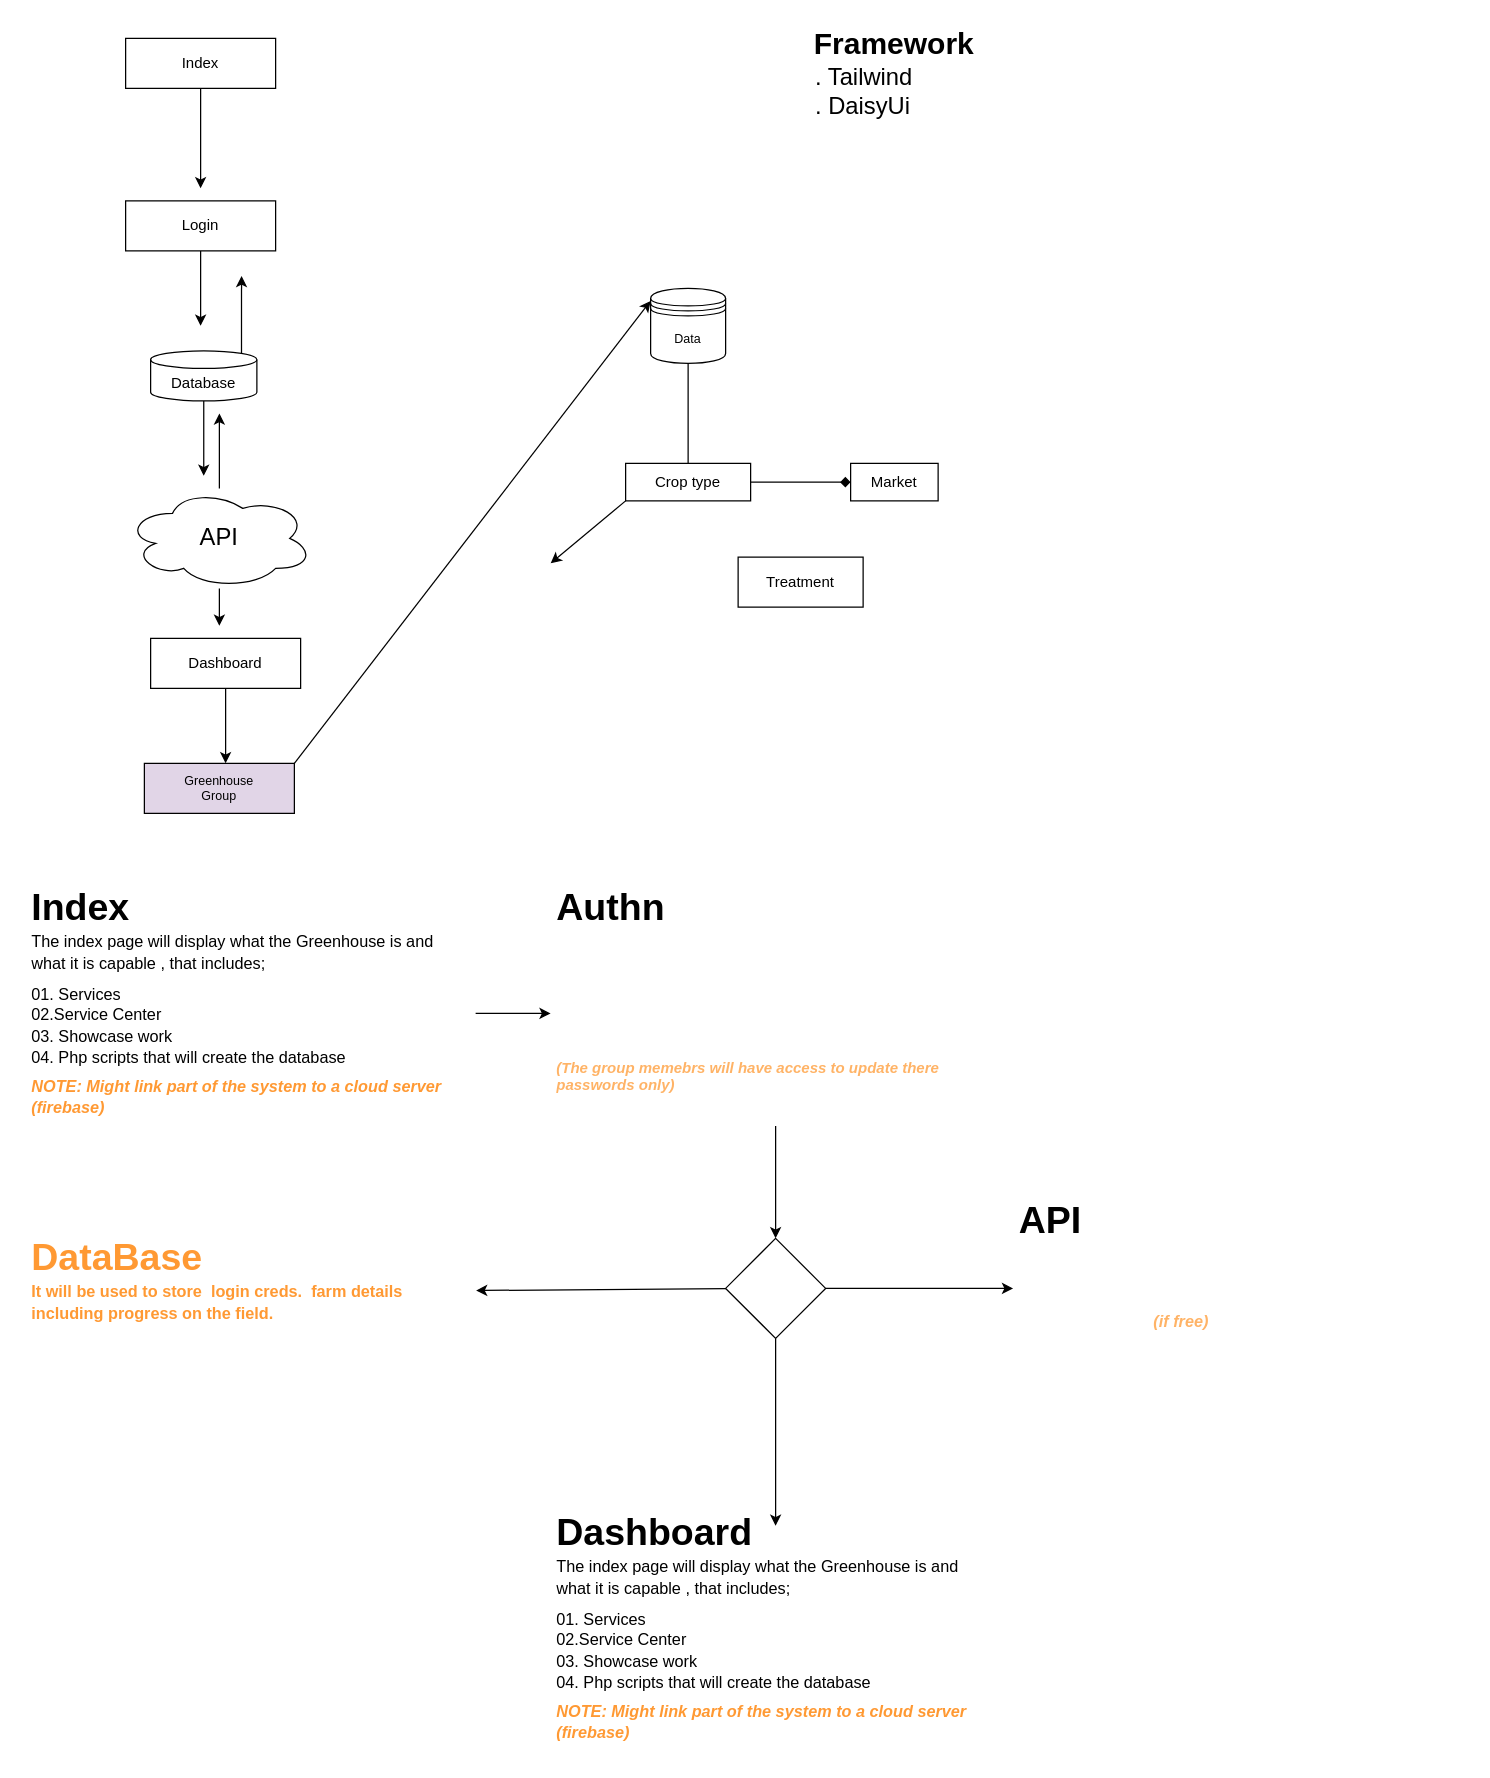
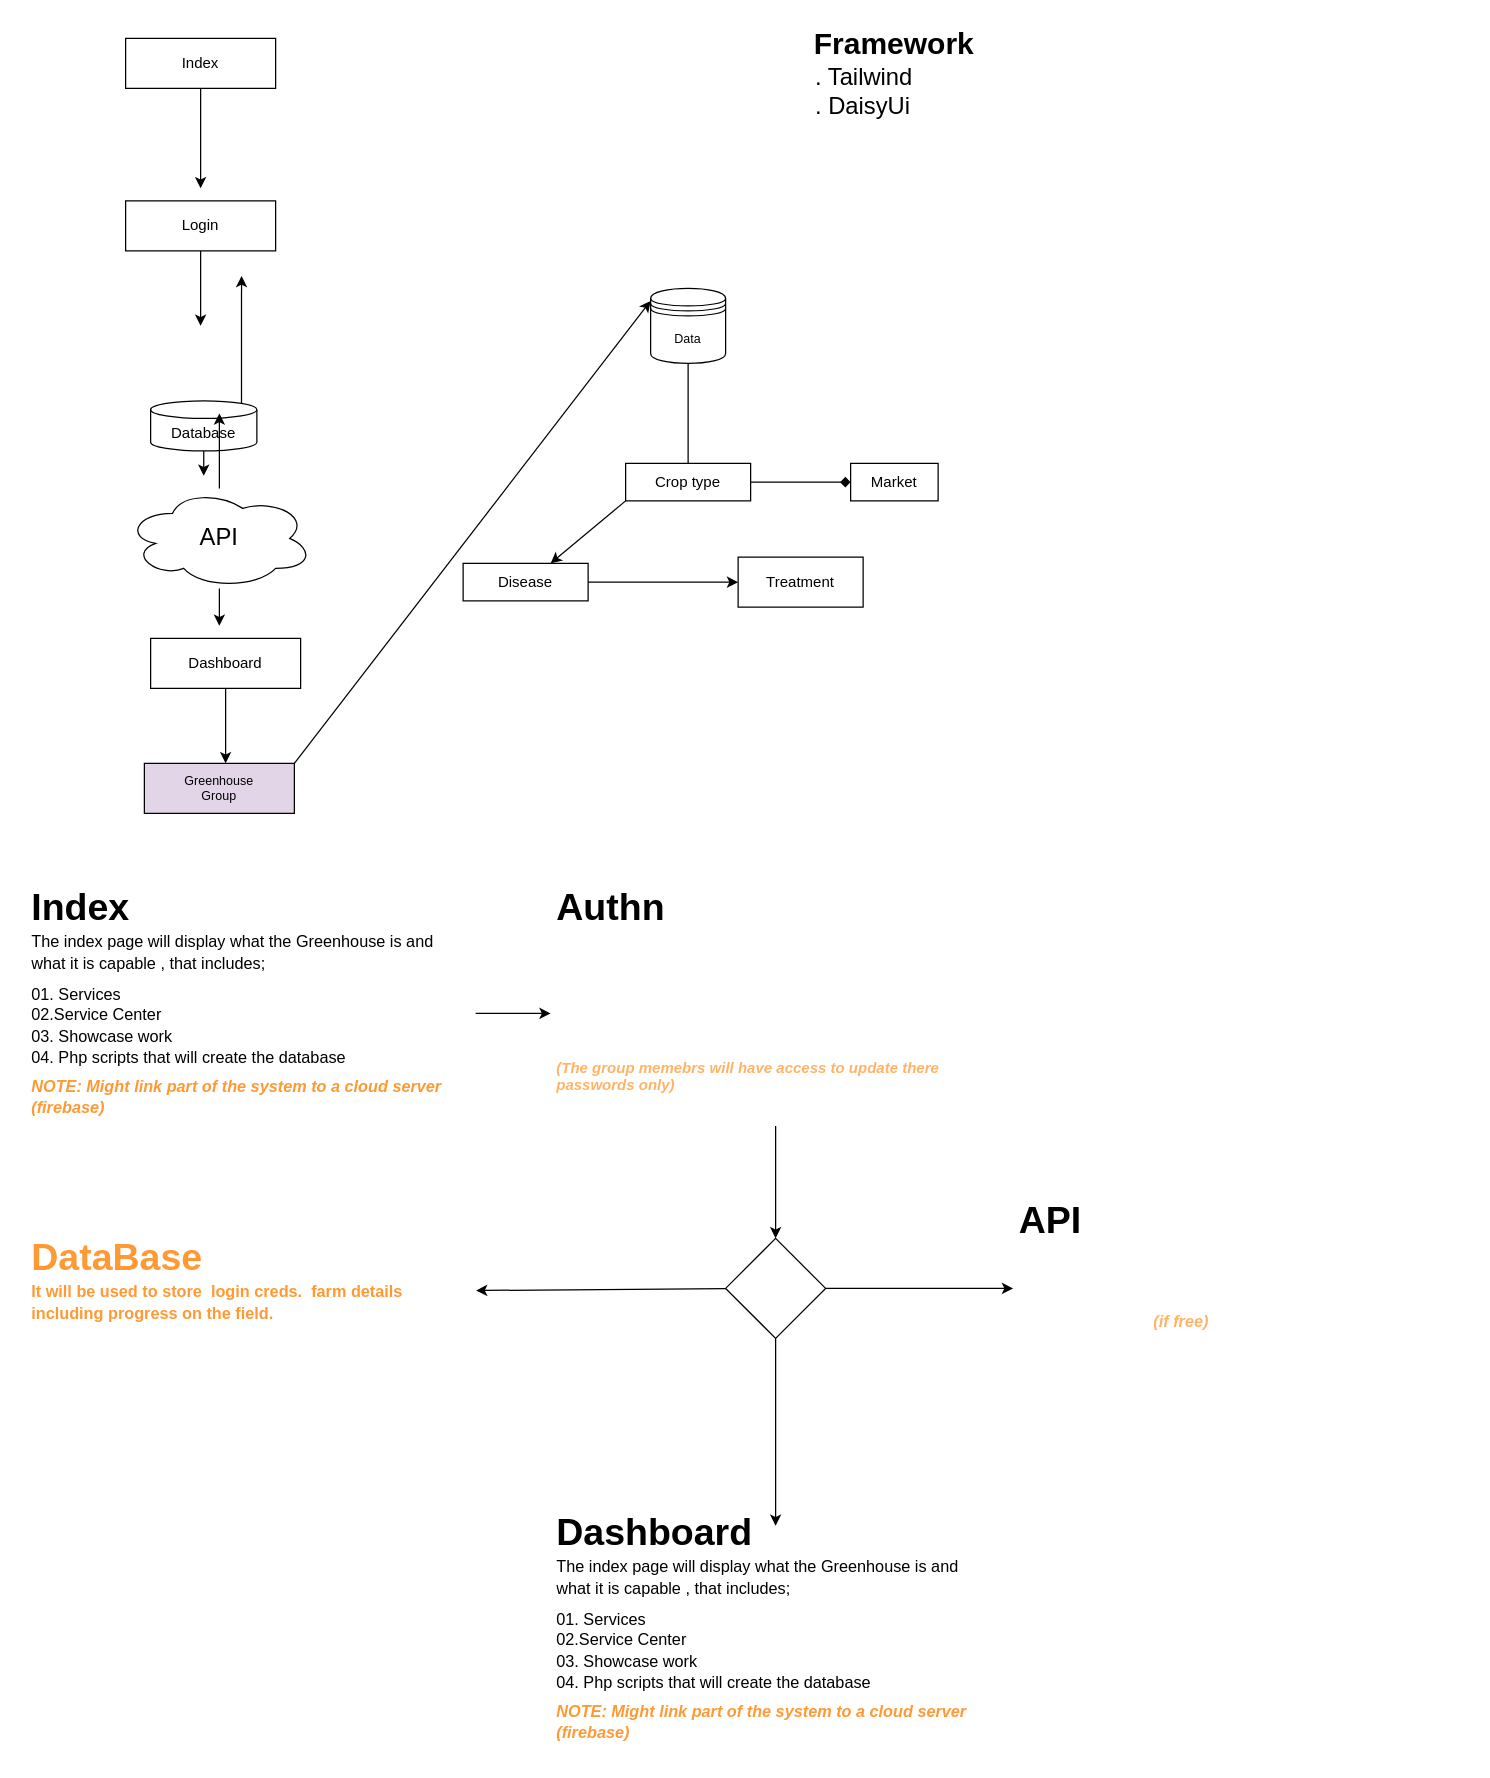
node "Database": moved (204, 376) -> (204, 426)
node "Disease": added
edge "Disease" -> "Treatment": added
